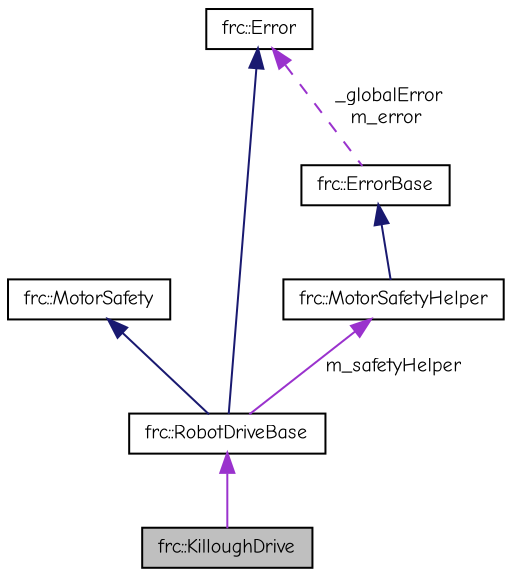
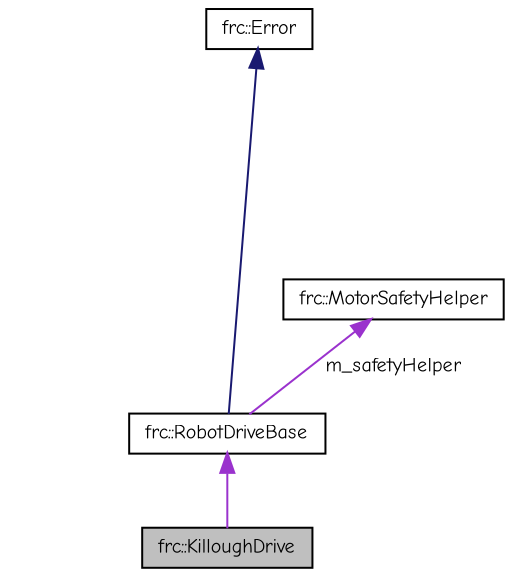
node "frc::ErrorBase": removed
node "frc::MotorSafety": removed
